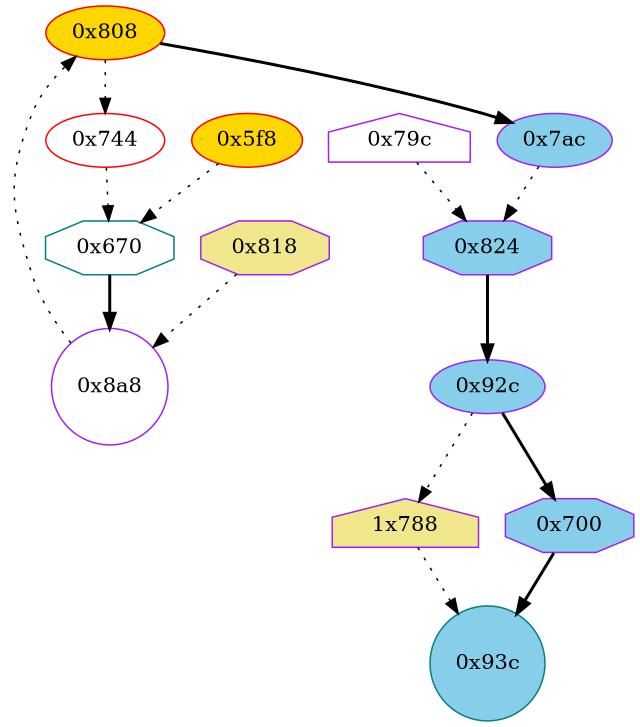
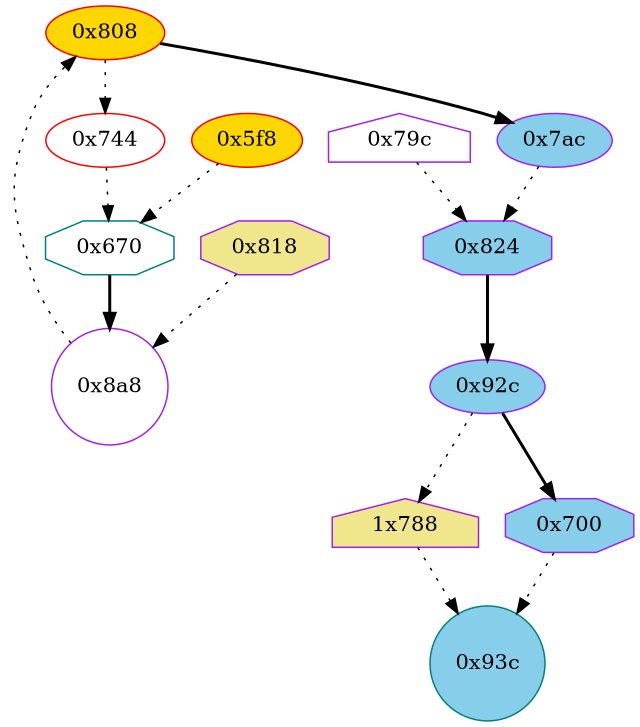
edge "0x700" -> "0x93c": style bold -> dotted
